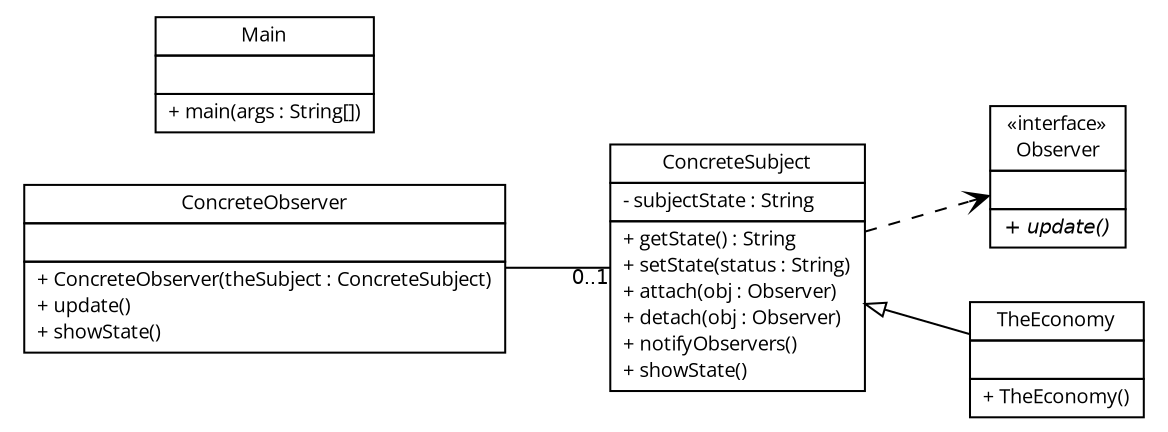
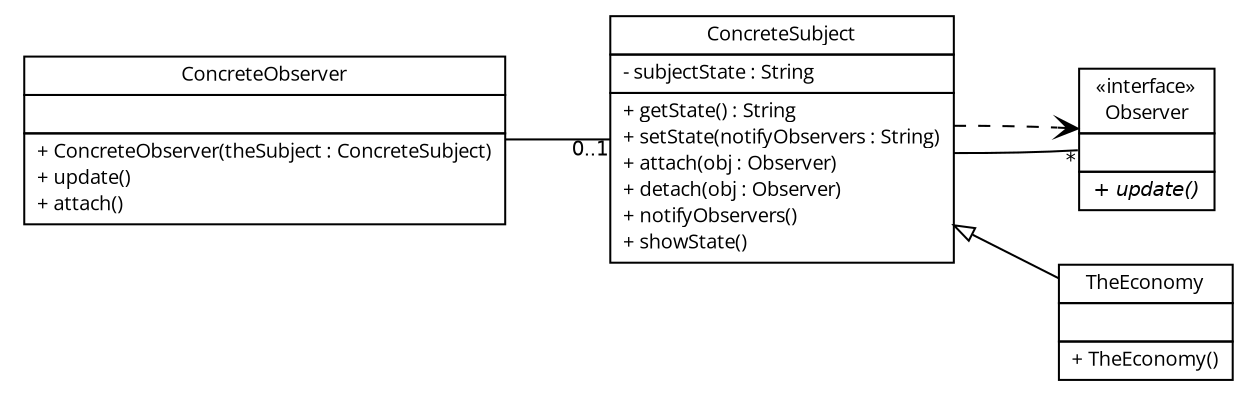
node "Main": removed
edge "ConcreteSubject" -- "Observer": added
node "ConcreteSubject": text "+ setState(status : String)" -> "+ setState(notifyObservers : String)"
node "ConcreteObserver": text "+ showState()" -> "+ attach()"
